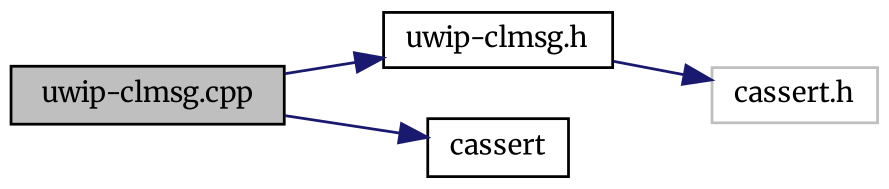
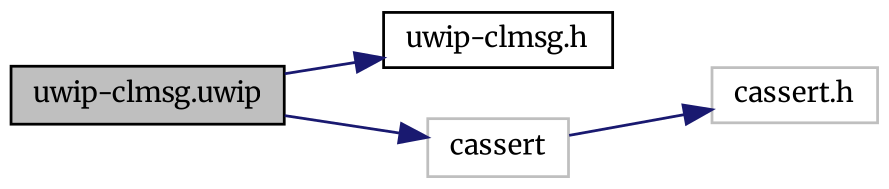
edge "uwip-clmsg.h" -> "cassert.h": now "cassert" -> "cassert.h"
node "uwip-clmsg.cpp": label "uwip-clmsg.cpp" -> "uwip-clmsg.uwip"
node "cassert": color black -> grey75
